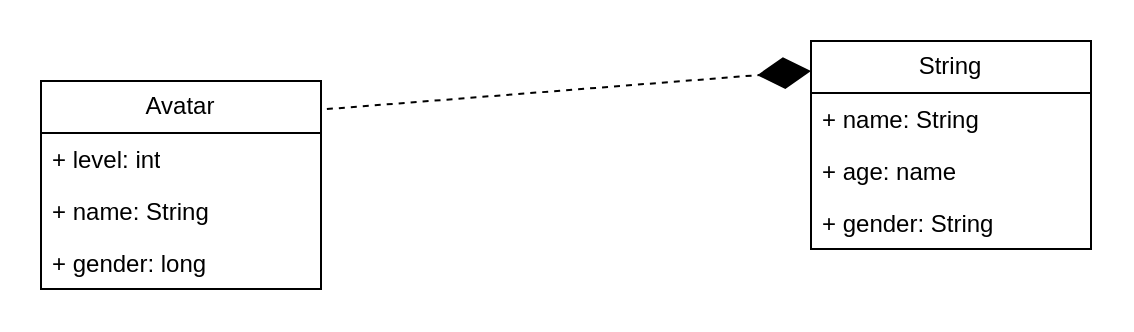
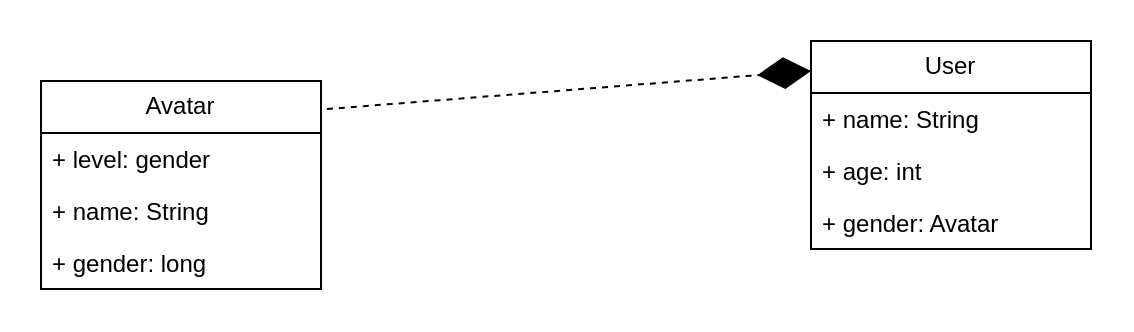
node "String": label "String" -> "User"
node "+ level: int": label "+ level: int" -> "+ level: gender"
node "+ age: name": label "+ age: name" -> "+ age: int"
node "+ gender: String": label "+ gender: String" -> "+ gender: Avatar"
